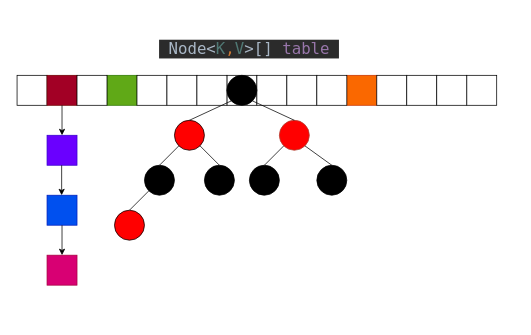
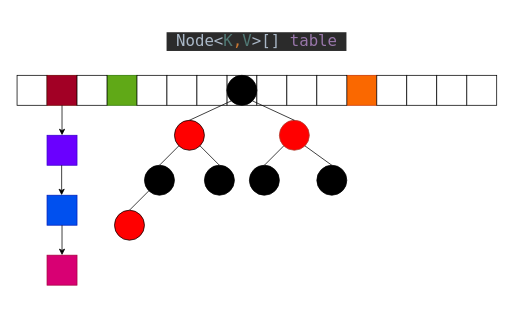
node "Node<K,V>[] table": moved (249, 49) -> (257, 42)
